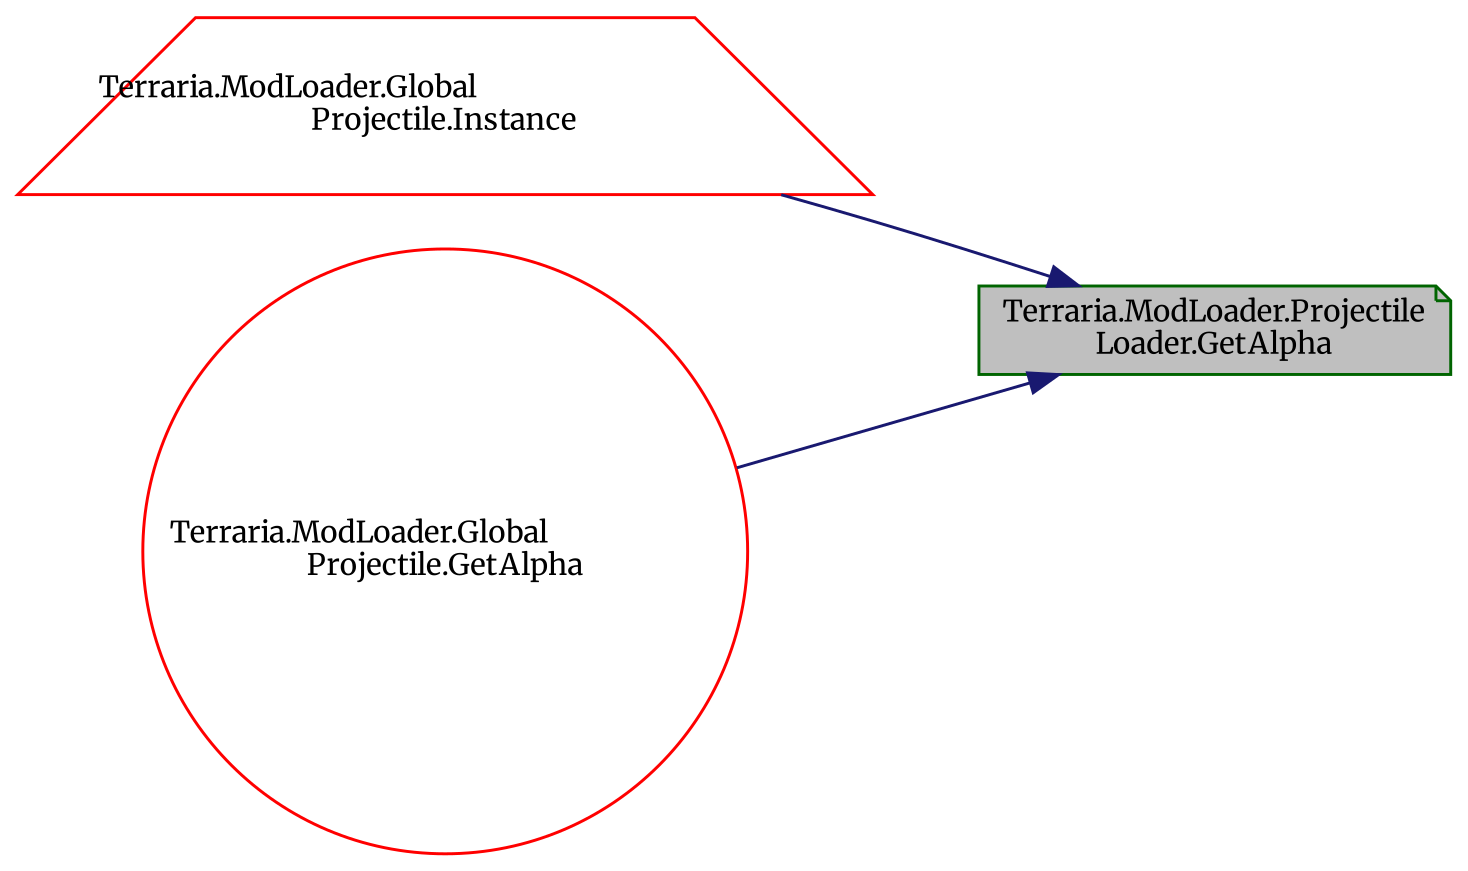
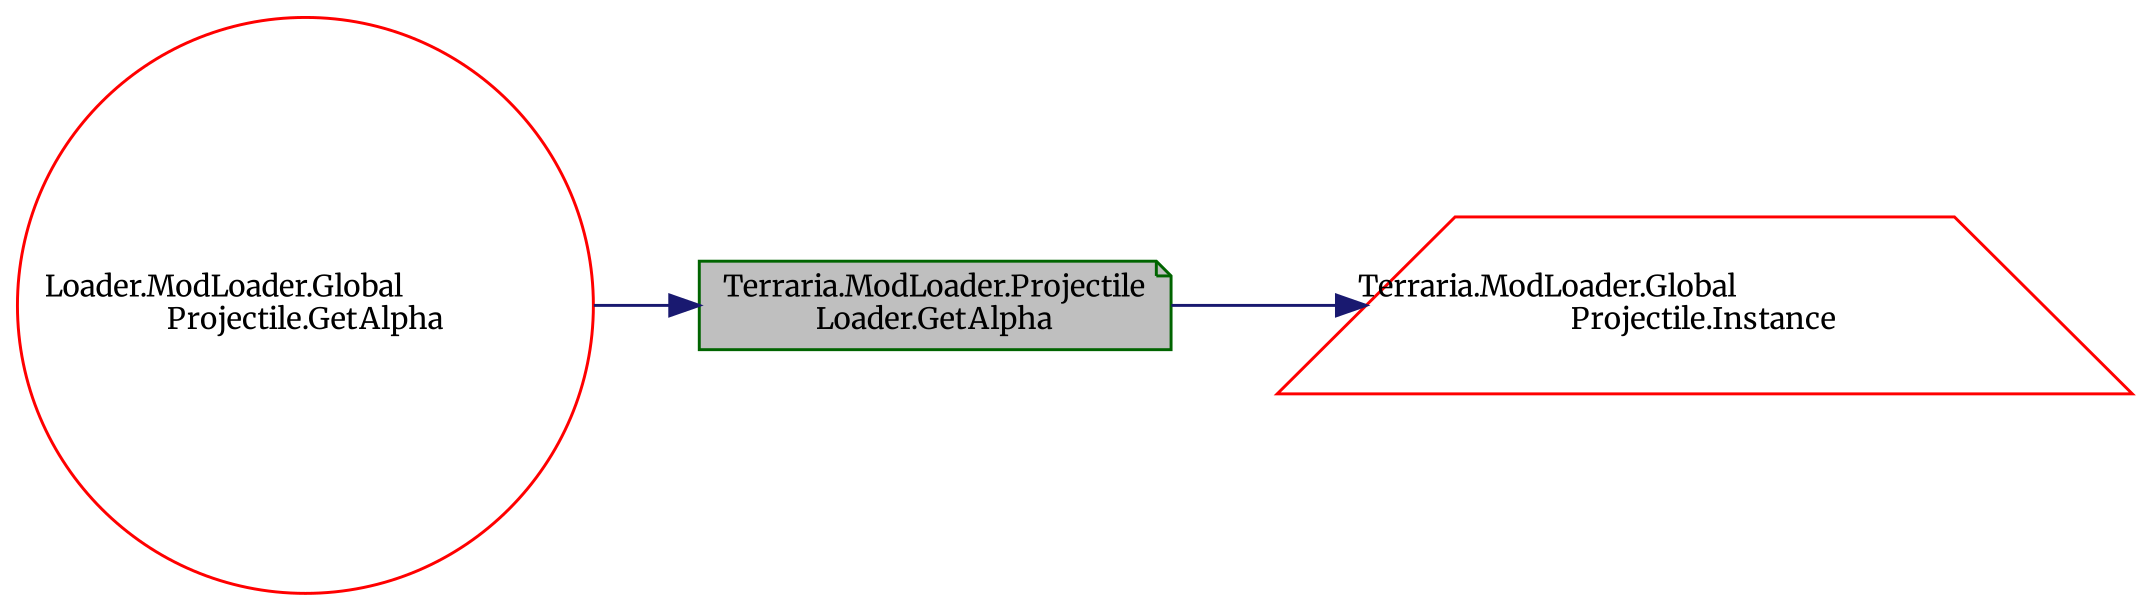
edge "Terraria.ModLoader.Global Projectile.Instance" -> "Terraria.ModLoader.Projectile Loader.GetAlpha": reversed
node "Terraria.ModLoader.Global Projectile.GetAlpha": label "Terraria.ModLoader.Global Projectile.GetAlpha" -> "Loader.ModLoader.Global Projectile.GetAlpha"
